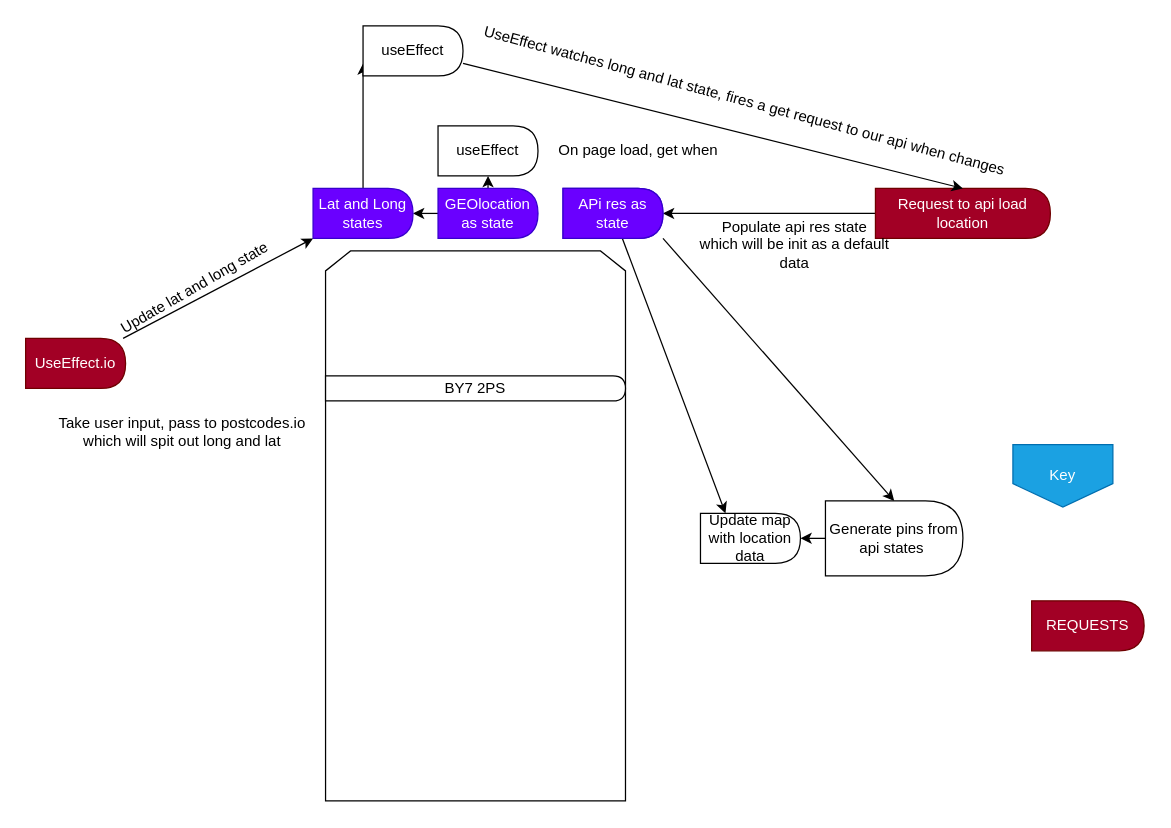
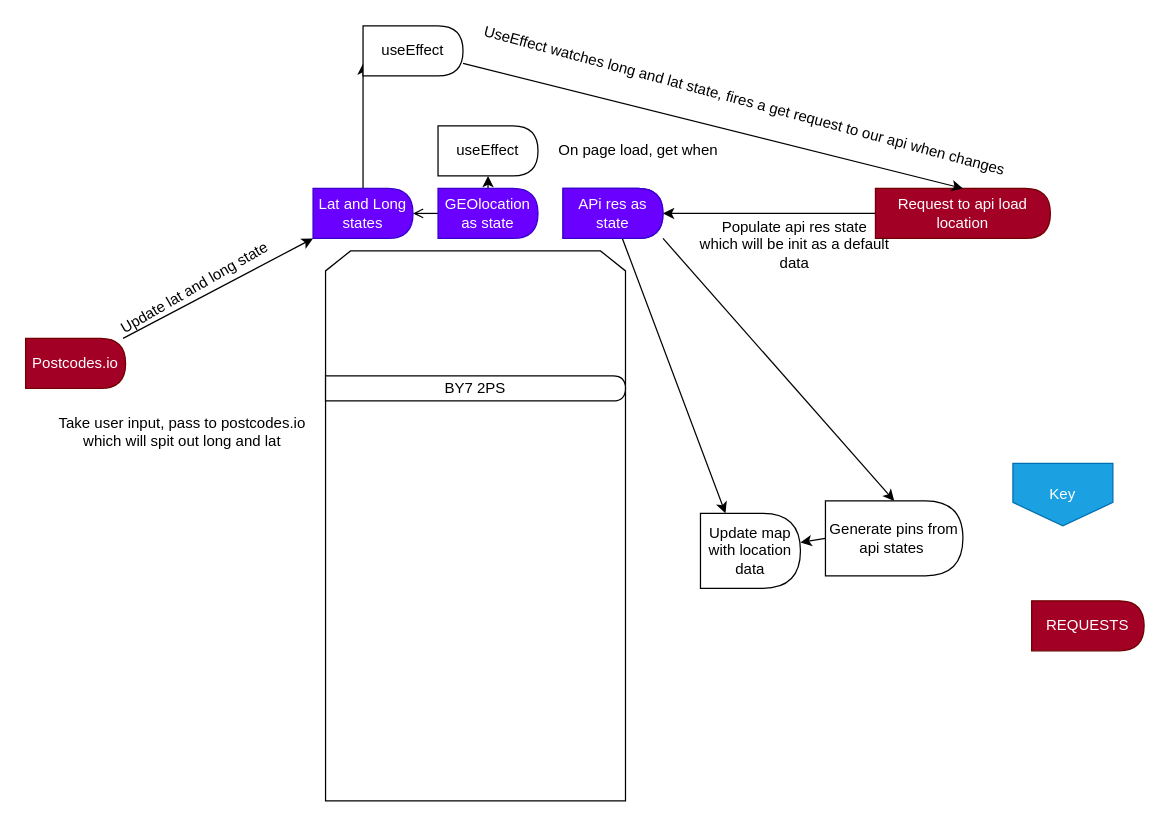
edge "GEOlocation as state" -> "Lat and Long states": arrowhead classic -> open
node "UseEffect.io": label "UseEffect.io" -> "Postcodes.io"
node "Key": moved (1063, 476) -> (1063, 494)
node "Update map with location data": size 100x50 -> 100x75
